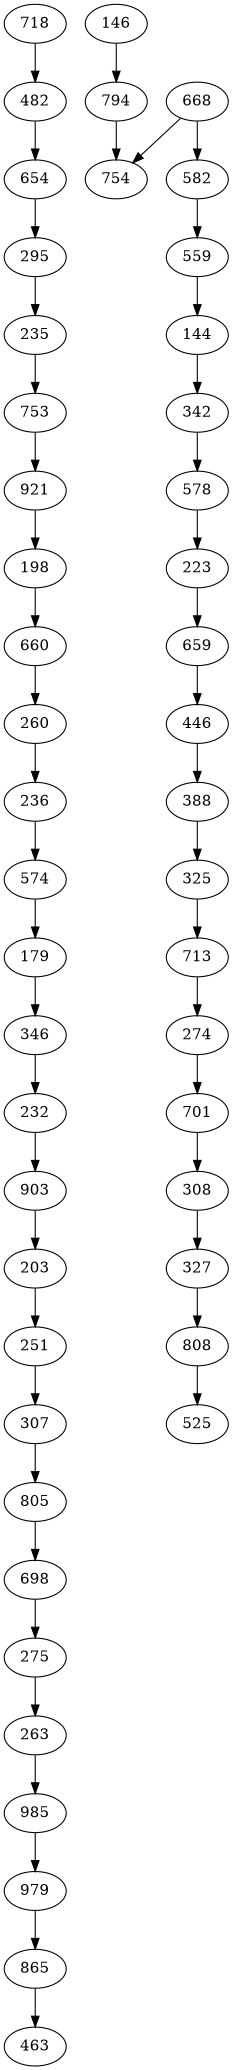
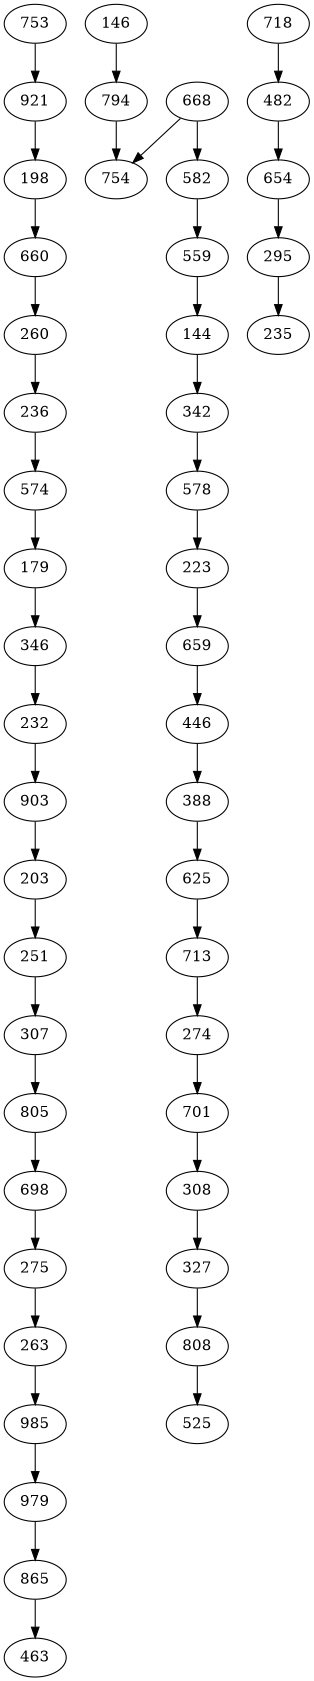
edge "235" -> "753": removed
node "325": label "325" -> "625"
